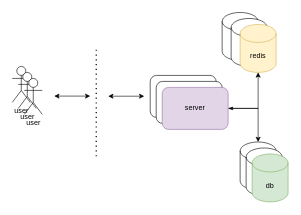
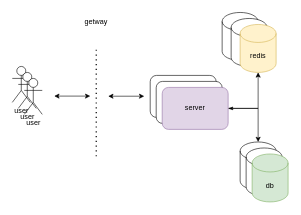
node "getway": added
